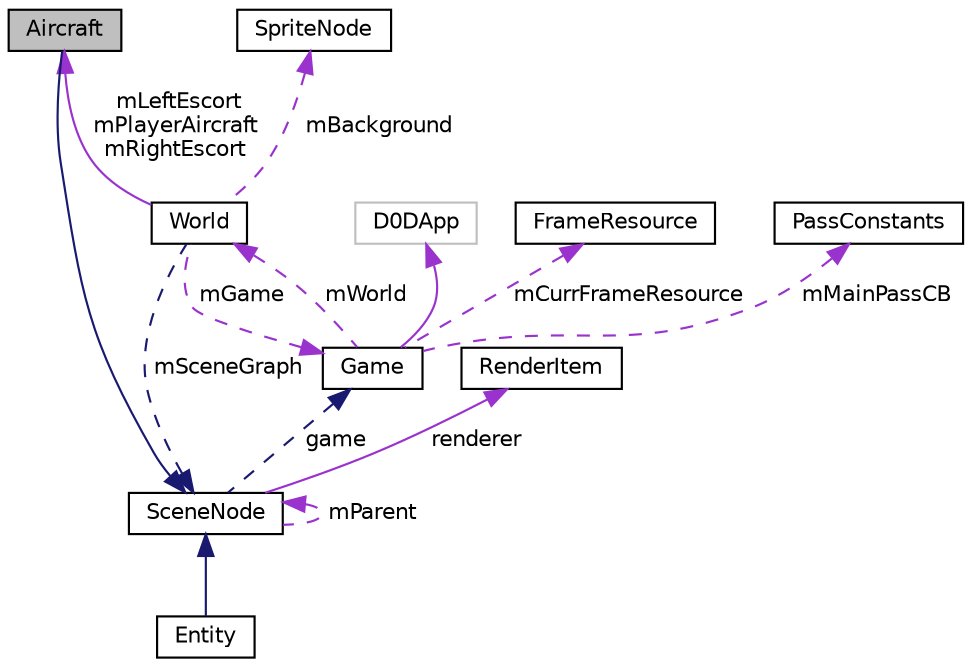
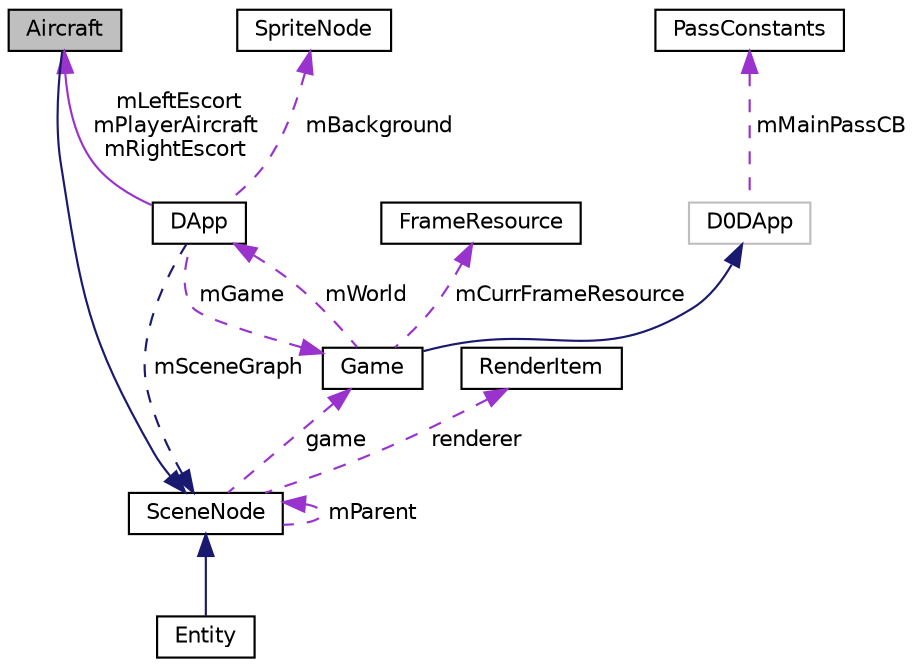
node "World": label "World" -> "DApp"
edge "Game" -> "D0DApp": color darkorchid3 -> midnightblue
edge "Game" -> "PassConstants": now "D0DApp" -> "PassConstants"
edge "SceneNode" -> "Game": color midnightblue -> darkorchid3
edge "SceneNode" -> "RenderItem": style solid -> dashed
